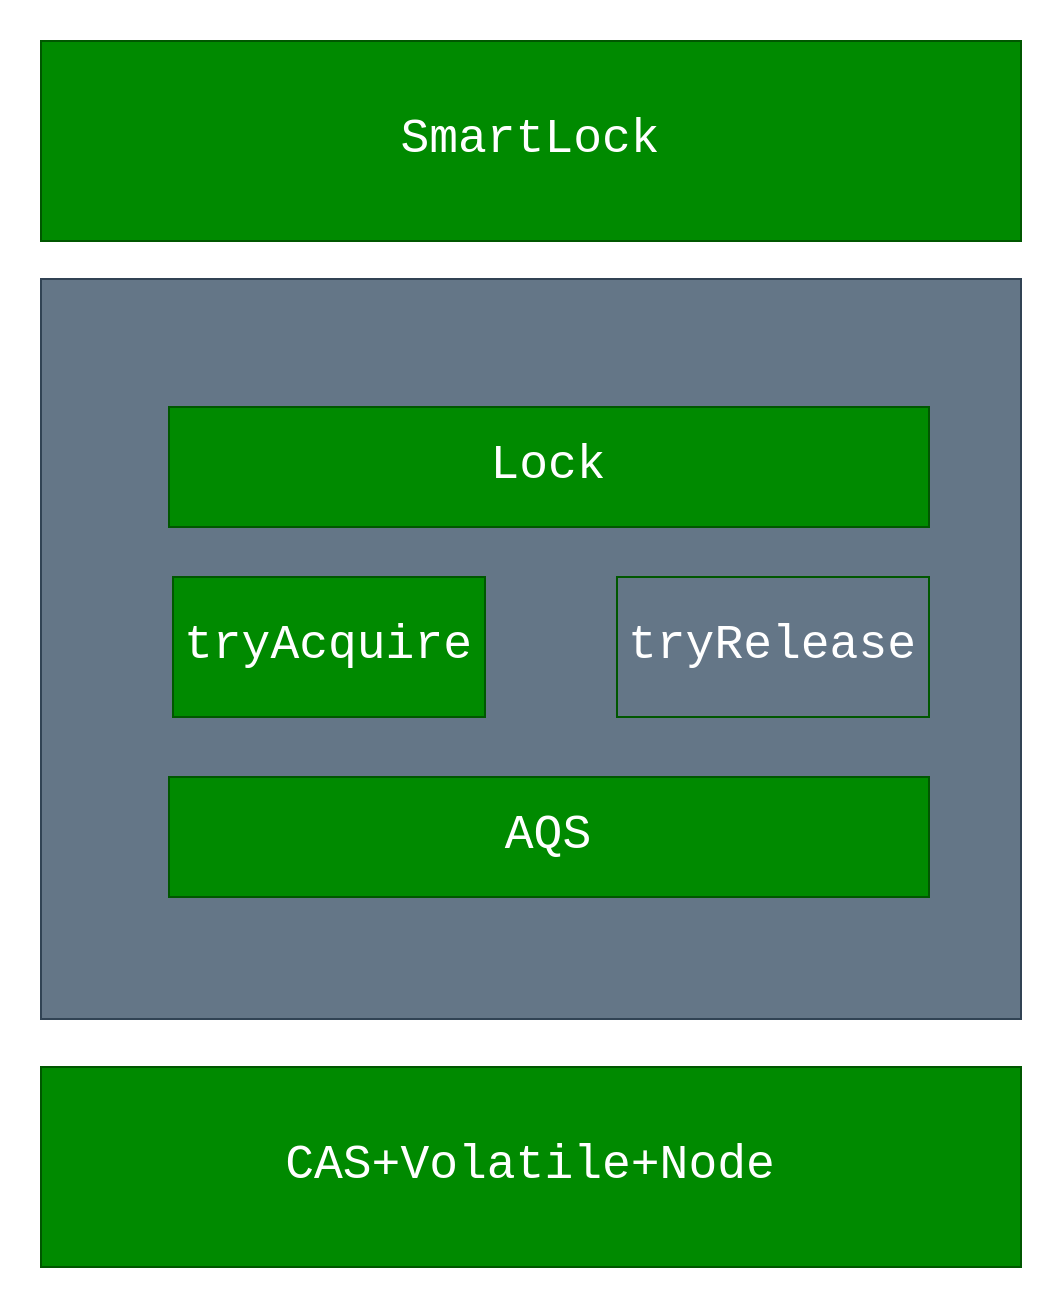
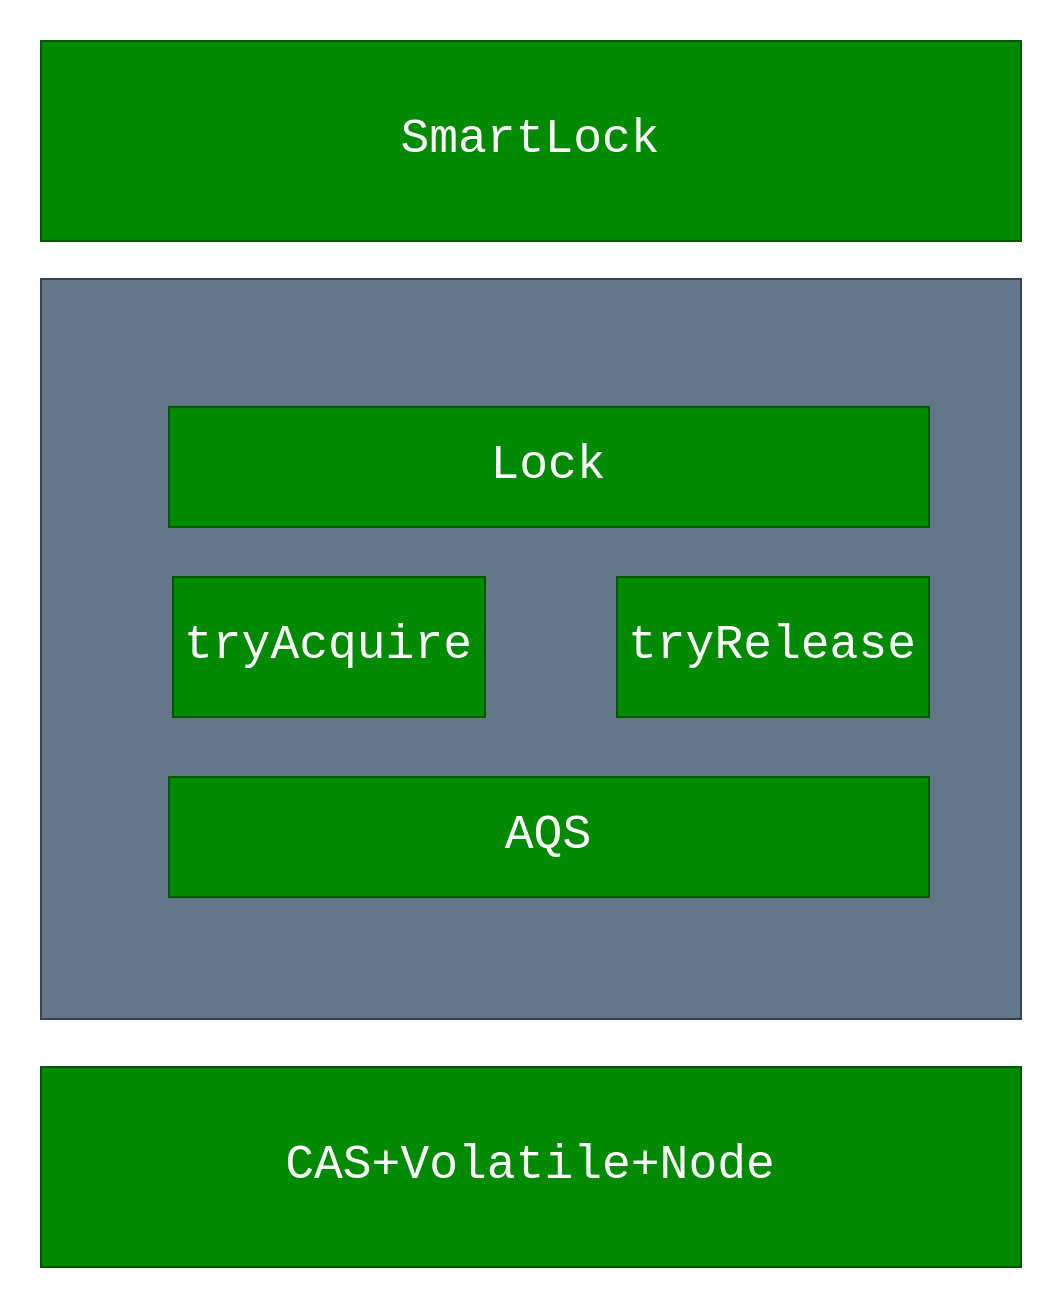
node "tryRelease": fillcolor #647687 -> #008a00
